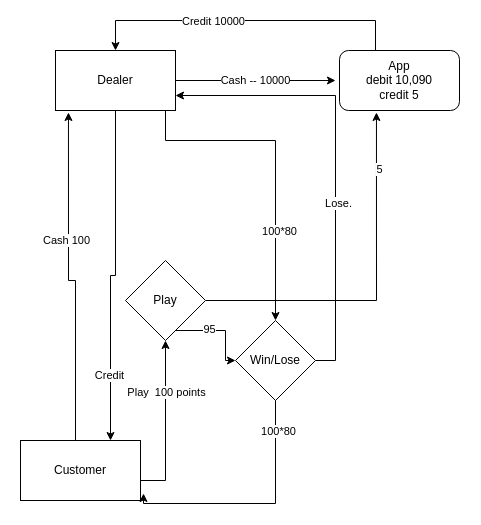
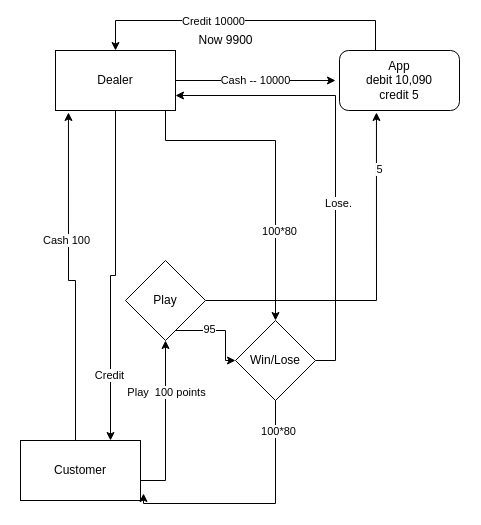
node "Now 9900": added
